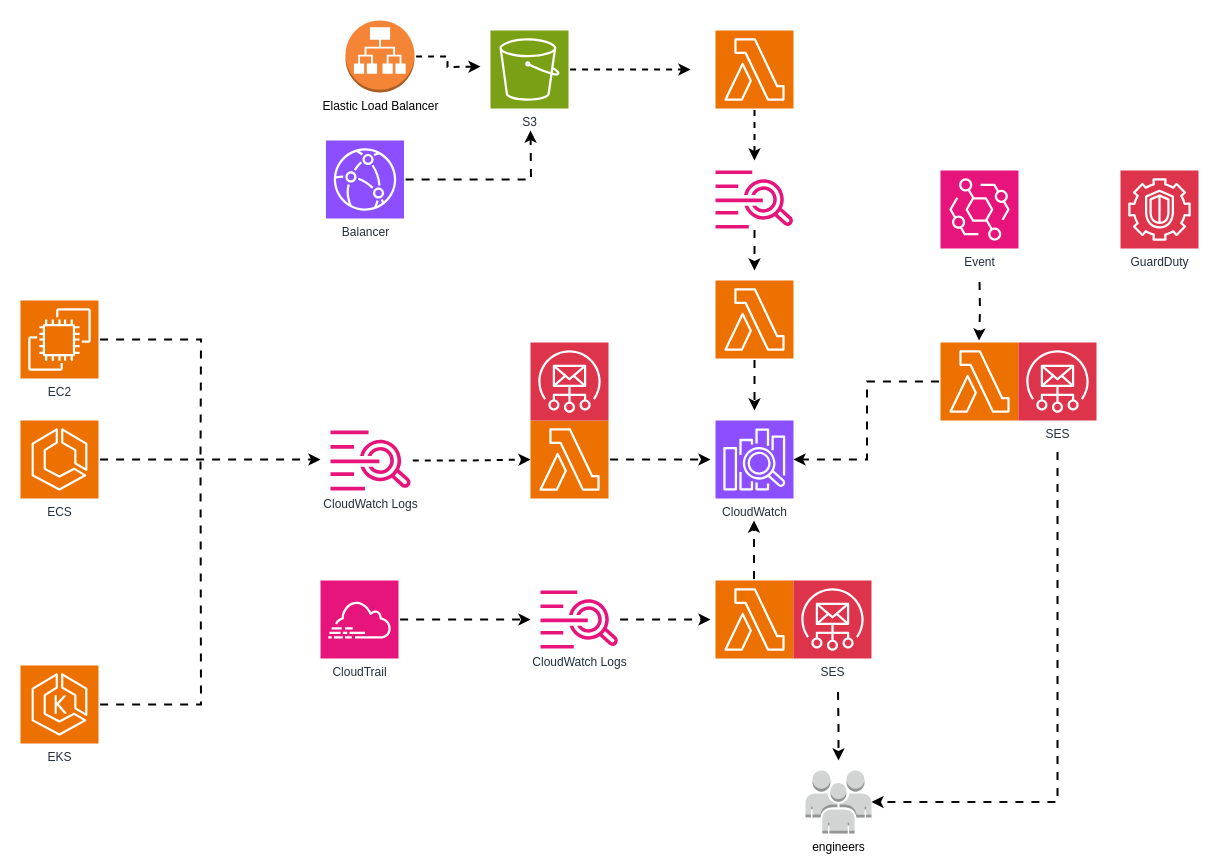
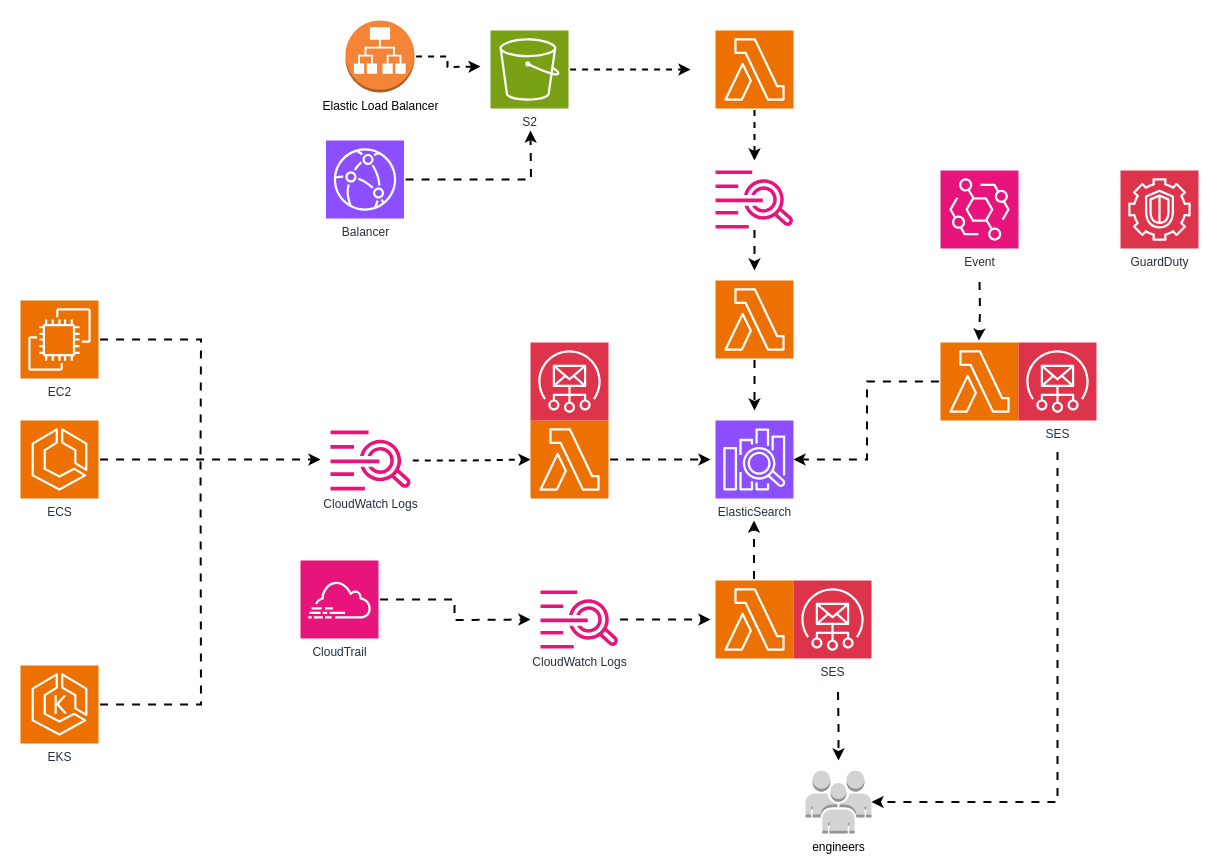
node "S3": label "S3" -> "S2"
node "CloudWatch": label "CloudWatch" -> "ElasticSearch"
node "CloudTrail": moved (360, 620) -> (340, 600)
